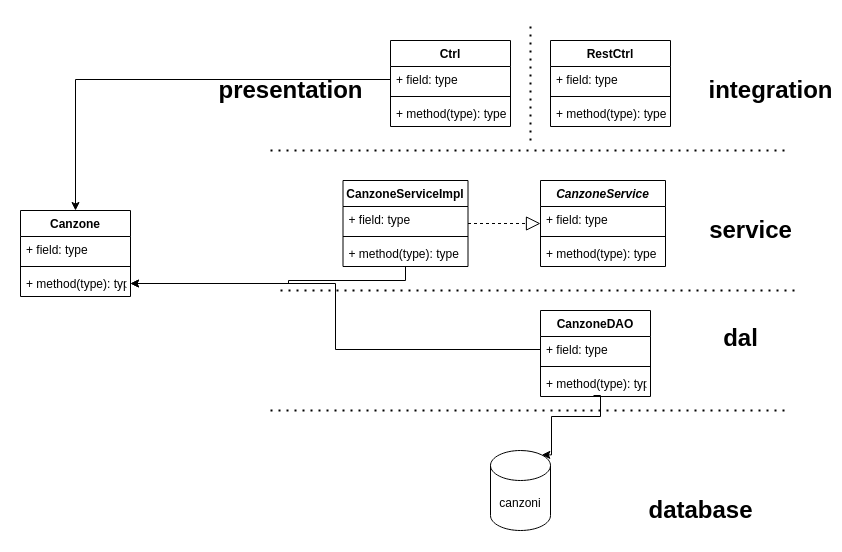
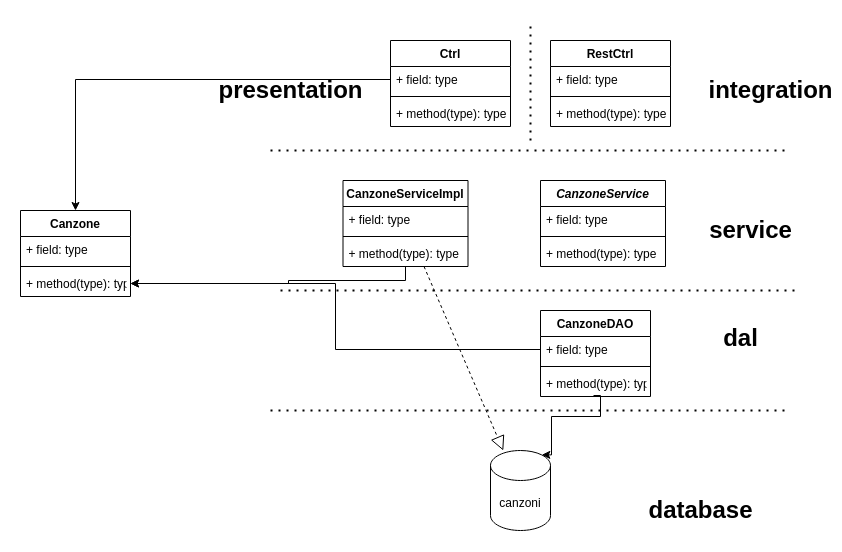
edge "CanzoneServiceImpl" -> "CanzoneService": now "CanzoneServiceImpl" -> "canzoni"
